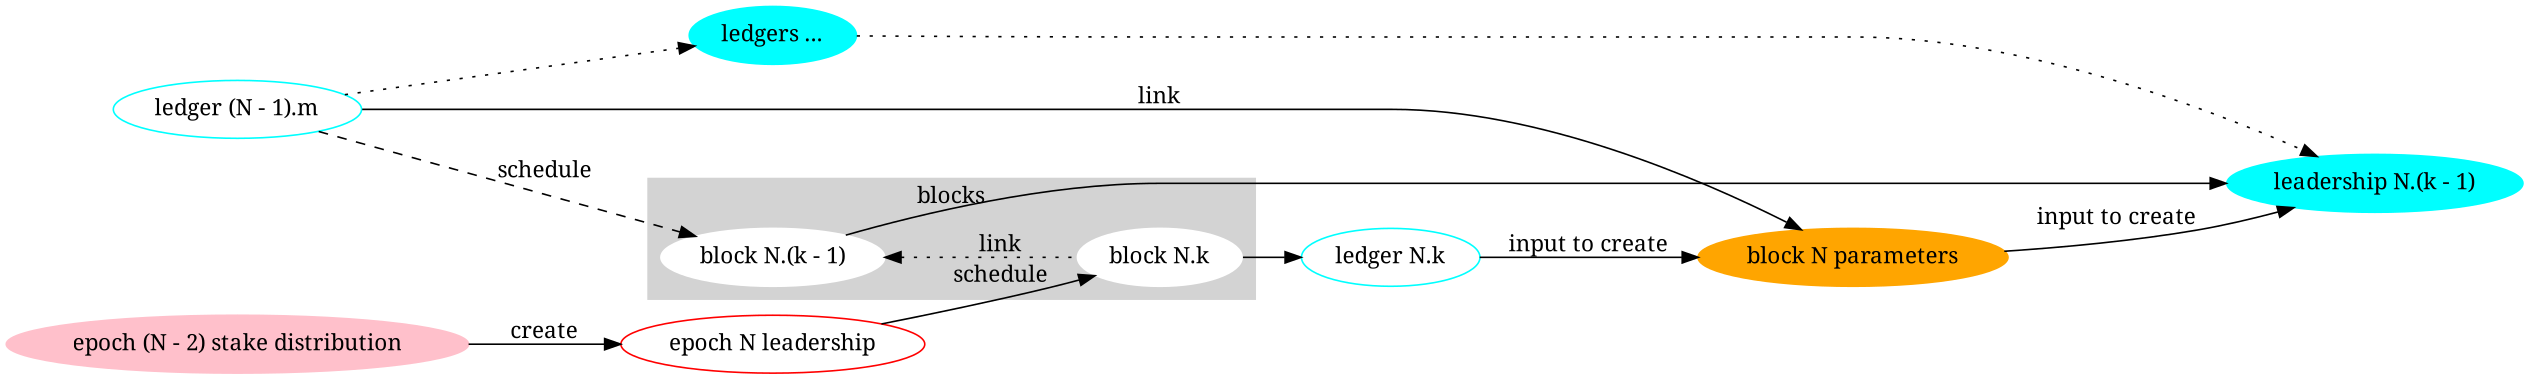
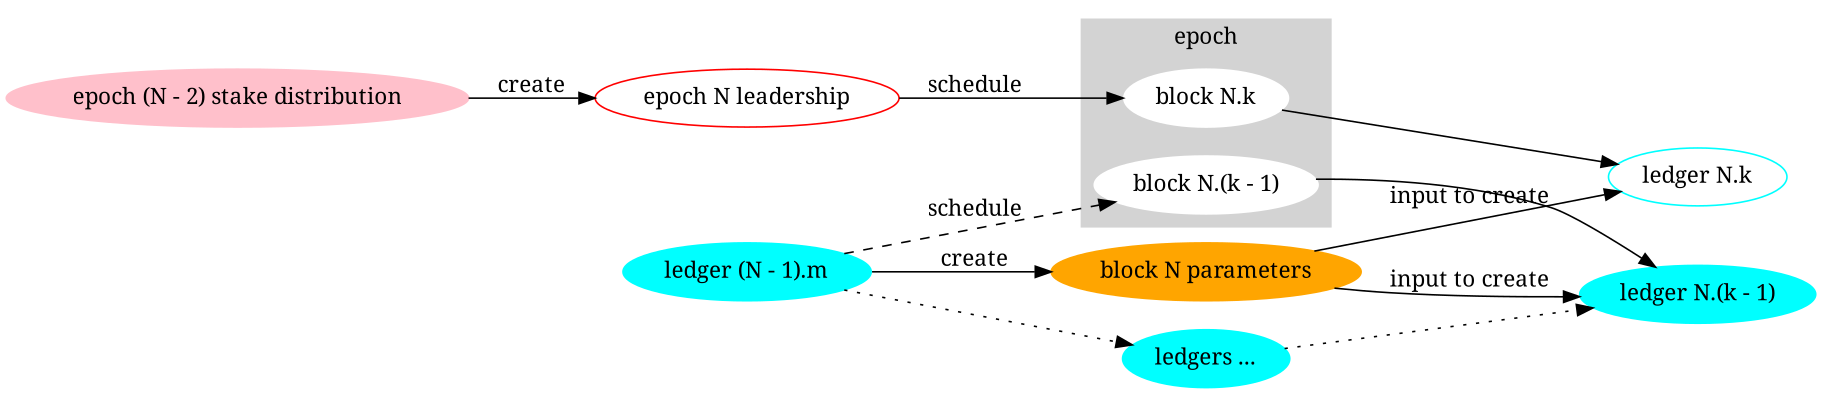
edge "ledger (N - 1).m" -> "block N parameters": label "link" -> "create"
node "ledger (N - 1).m": fillcolor white -> cyan
node "leadership N.(k - 1)": label "leadership N.(k - 1)" -> "ledger N.(k - 1)"
cluster "blocks": label "blocks" -> "epoch"
edge "block N.k" -> "block N.(k - 1)": removed, label "link"
edge "ledger N.k" -> "block N parameters": reversed
